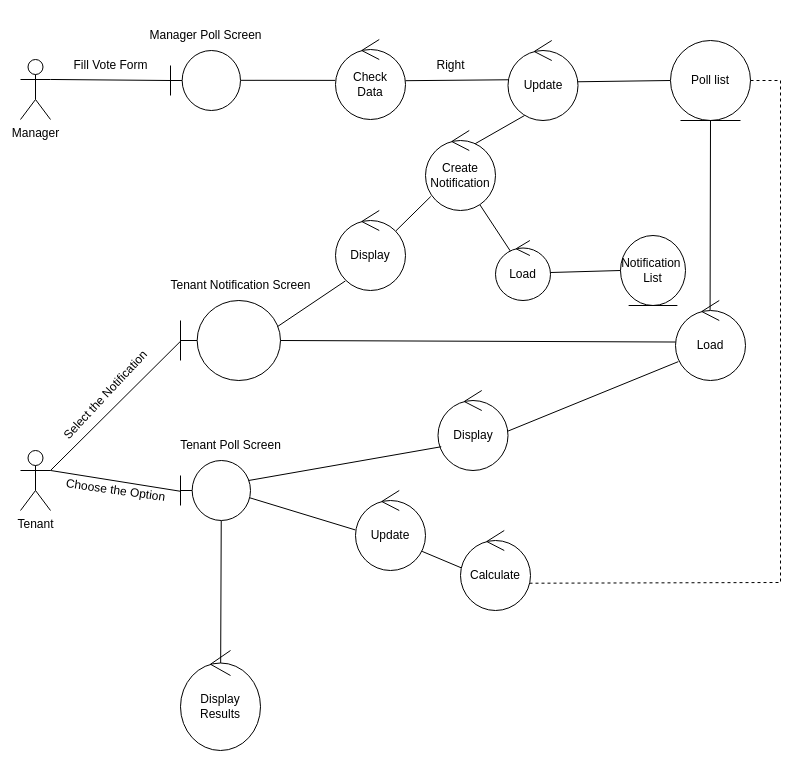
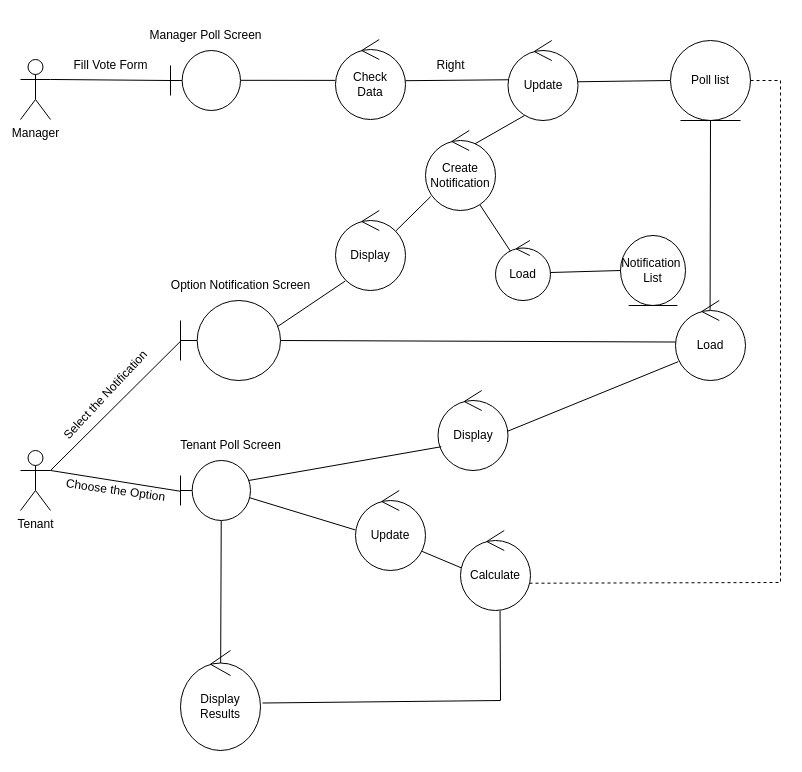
node "Tenant Notification Screen": label "Tenant Notification Screen" -> "Option Notification Screen"
edge "Calculate" -- "Display Results": added
